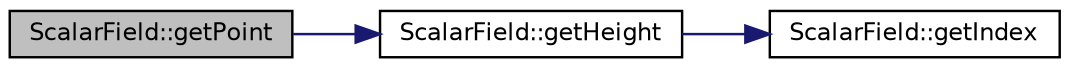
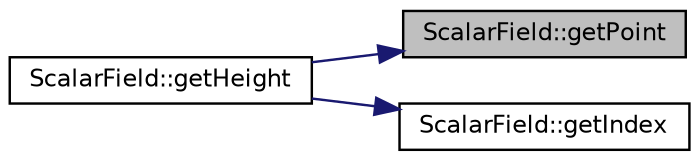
edge "ScalarField::getPoint" -> "ScalarField::getHeight": reversed
